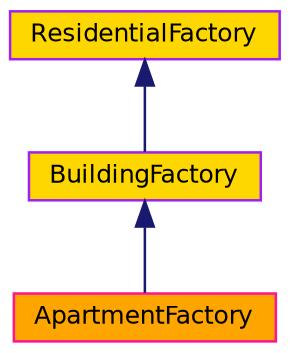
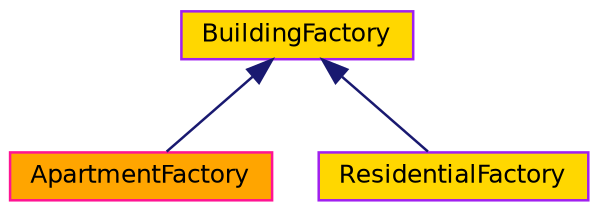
edge "BuildingFactory" -> "ResidentialFactory": reversed
